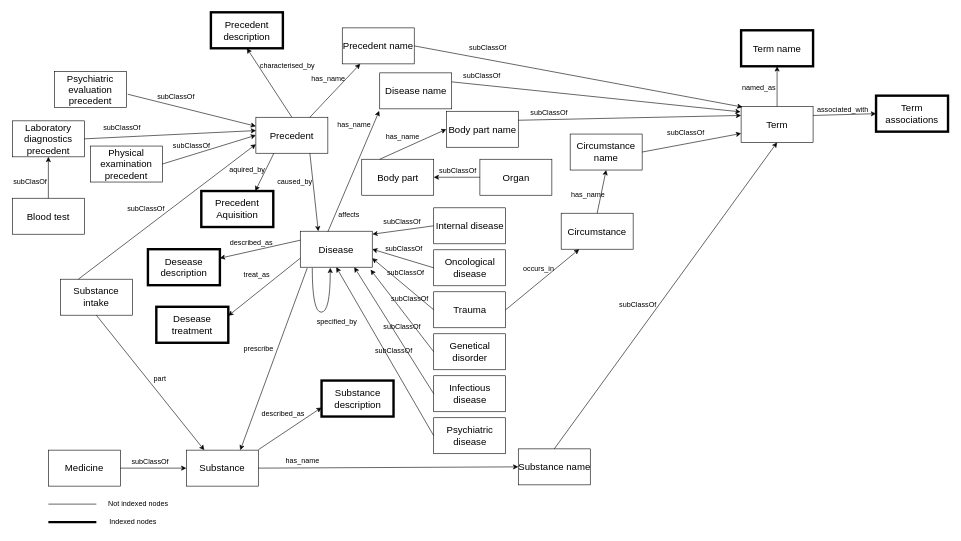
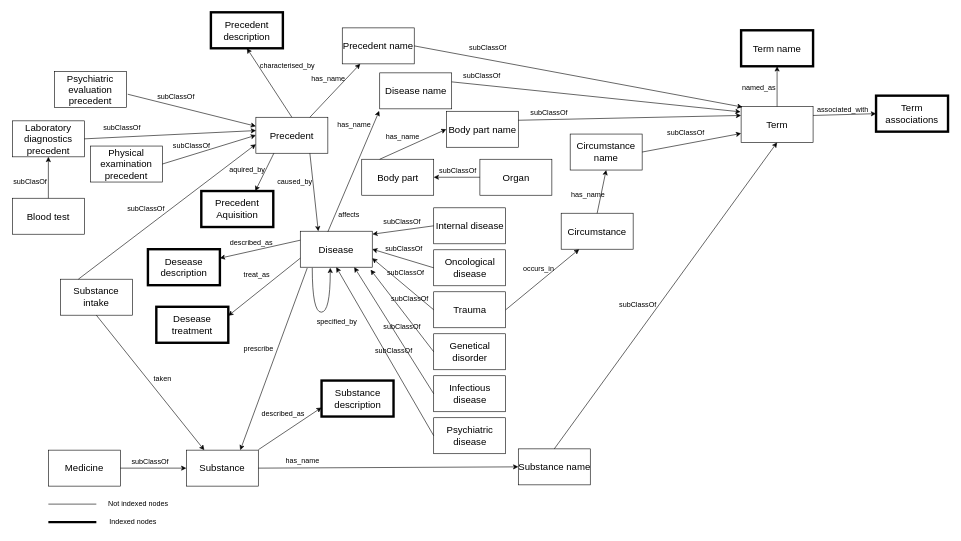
node "part": label "part" -> "taken"
